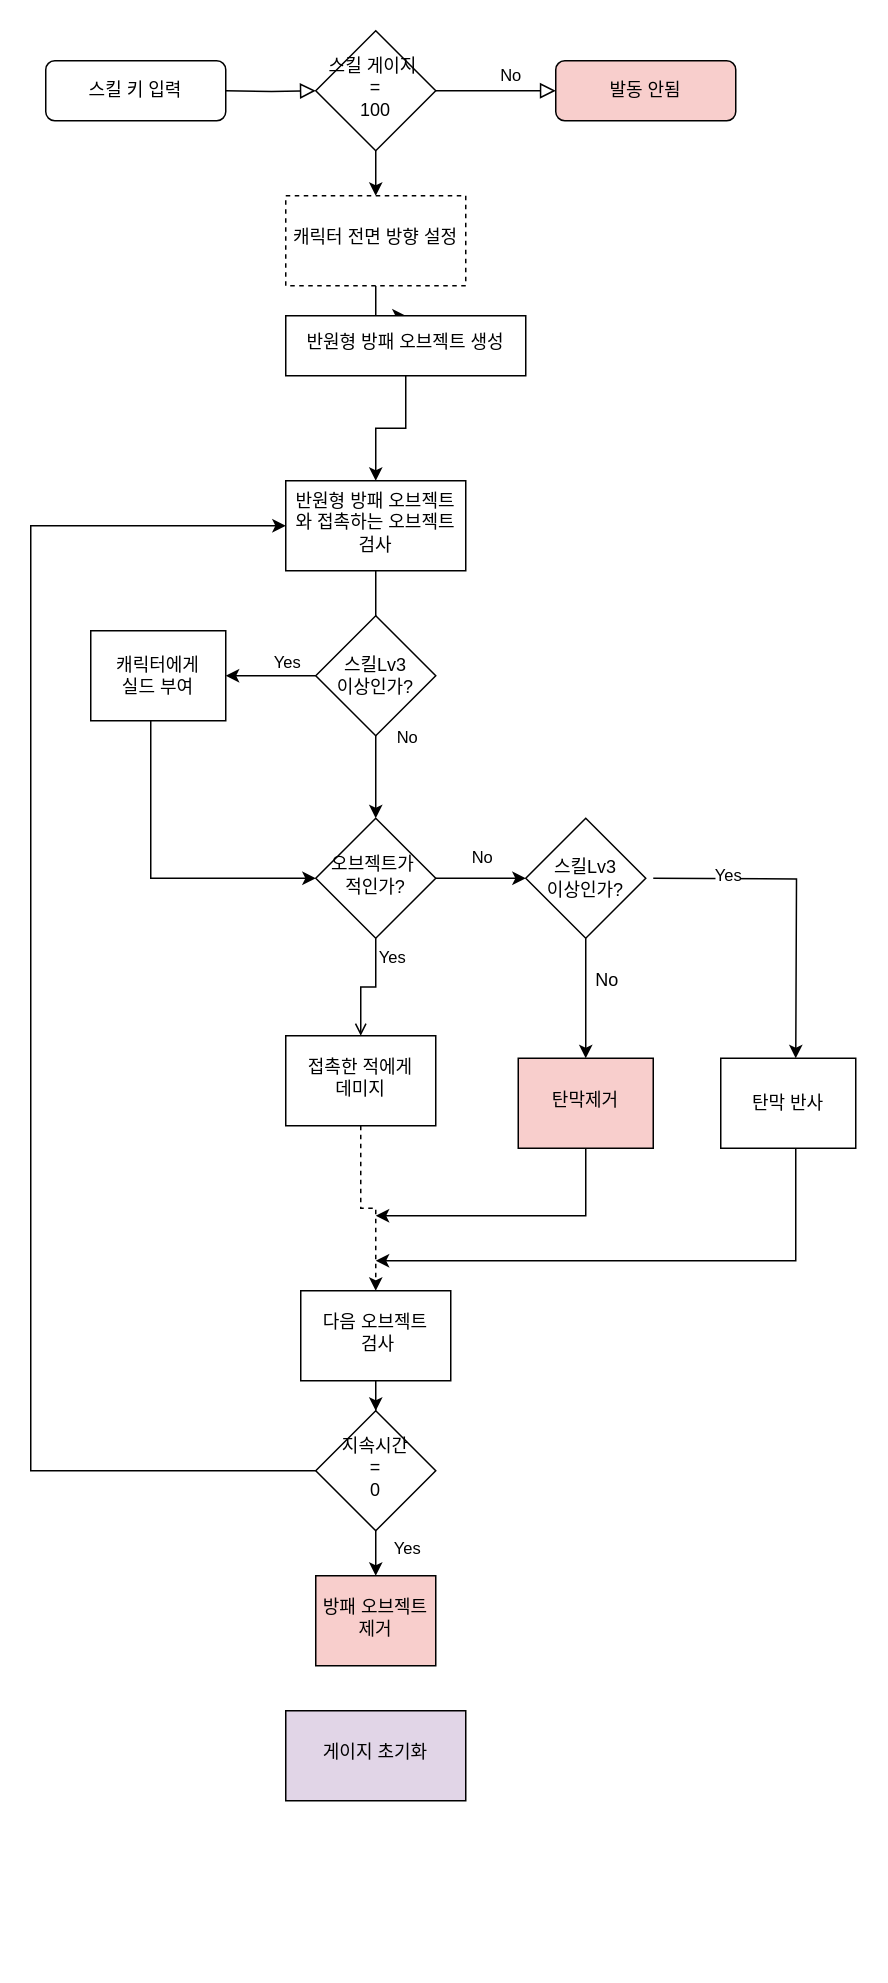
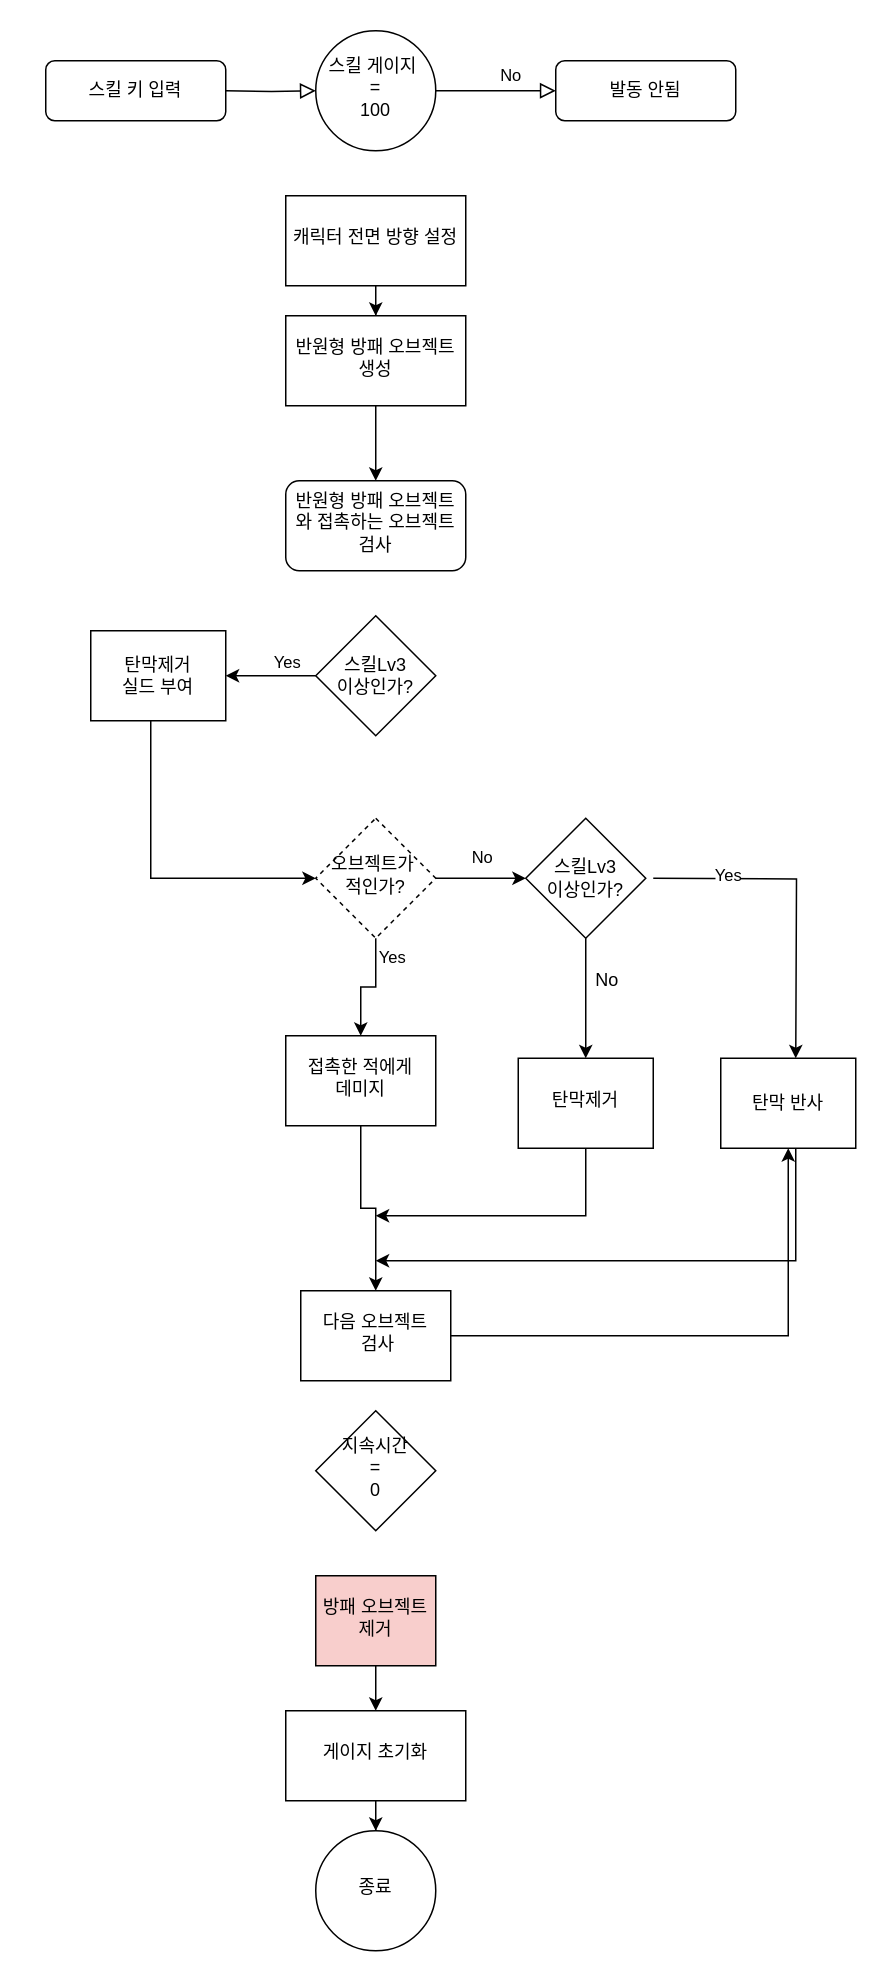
node "스킬 게이지 = 100": shape diamond -> ellipse
node "발동 안됨": fillcolor #f8cecc -> #ffffff
edge "스킬 게이지 = 100" -> "캐릭터 전면 방향 설정": removed
node "캐릭터 전면 방향 설정": style dashed -> solid
node "반원형 방패 오브젝트 생성": size 240x60 -> 180x90
node "반원형 방패 오브젝트와 접촉하는 오브젝트 검사": shape rectangle -> rounded rectangle
node "캐릭터에게 실드 부여": label "캐릭터에게 실드 부여" -> "탄막제거 실드 부여"
edge "반원형 방패 오브젝트와 접촉하는 오브젝트 검사" -> "오브젝트가 적인가?": removed, label "No"
node "오브젝트가 적인가?": style solid -> dashed
edge "지속시간 = 0" -> "반원형 방패 오브젝트와 접촉하는 오브젝트 검사": removed
edge "오브젝트가 적인가?" -> "접촉한 적에게 데미지": arrowhead open -> classic
node "탄막제거": fillcolor #f8cecc -> #ffffff
edge "접촉한 적에게 데미지" -> "다음 오브젝트 검사": style dashed -> solid
edge "다음 오브젝트 검사" -> "지속시간 = 0": now "다음 오브젝트 검사" -> "탄막 반사"
edge "지속시간 = 0" -> "방패 오브젝트 제거": removed, label "Yes"
edge "방패 오브젝트 제거" -> "게이지 초기화": added
node "게이지 초기화": fillcolor #e1d5e7 -> #ffffff
edge "게이지 초기화" -> "종료": added
node "종료": added
